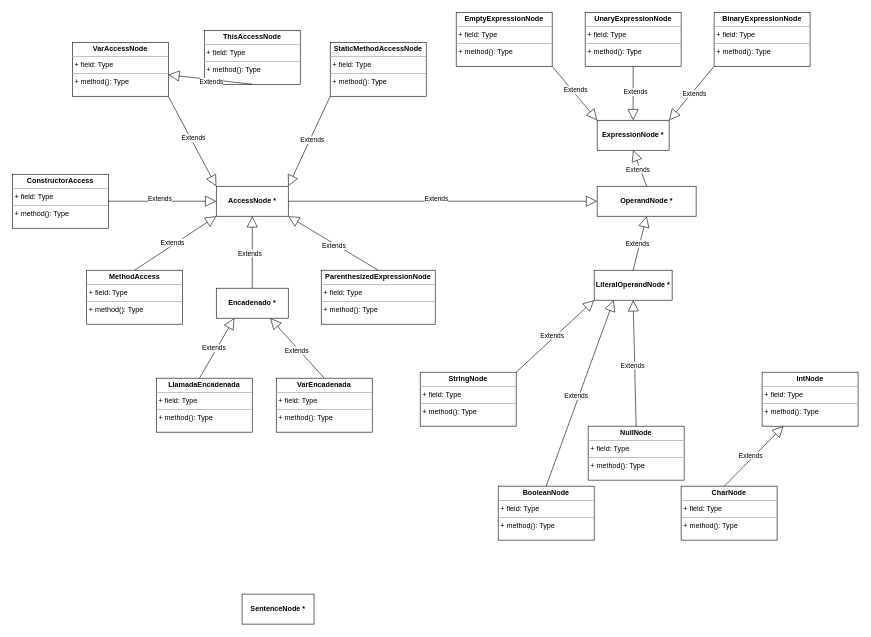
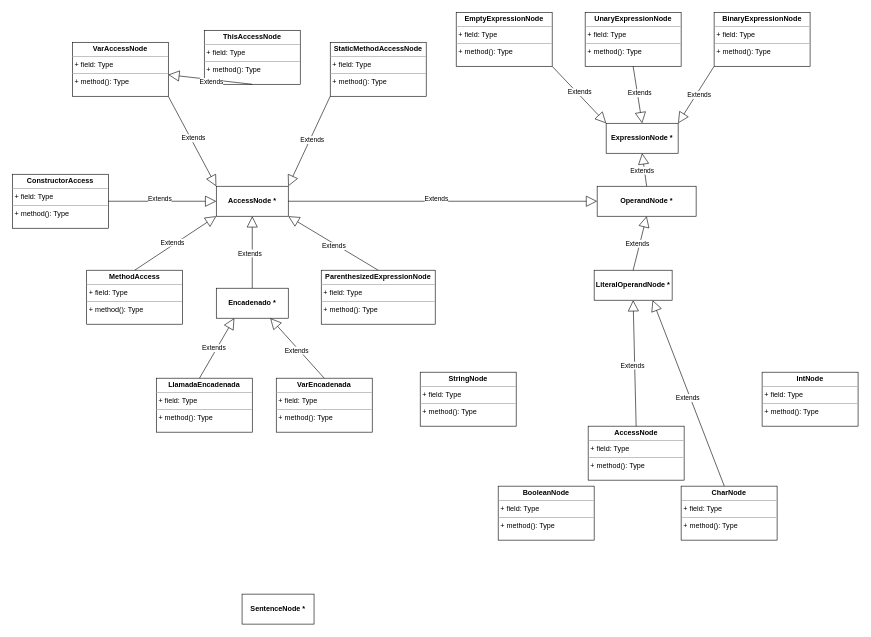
node "ExpressionNode *": moved (633, 135) -> (642, 138)
edge "StringNode + field: Type + method(): Type" -> "LiteralOperandNode *": removed, label "Extends"
edge "BooleanNode + field: Type + method(): Type" -> "LiteralOperandNode *": removed, label "Extends"
node "NullNode + field: Type + method(): Type": label "NullNode + field: Type + method(): Type" -> "AccessNode + field: Type + method(): Type"
edge "CharNode + field: Type + method(): Type" -> "IntNode + field: Type + method(): Type": now "CharNode + field: Type + method(): Type" -> "LiteralOperandNode *"
